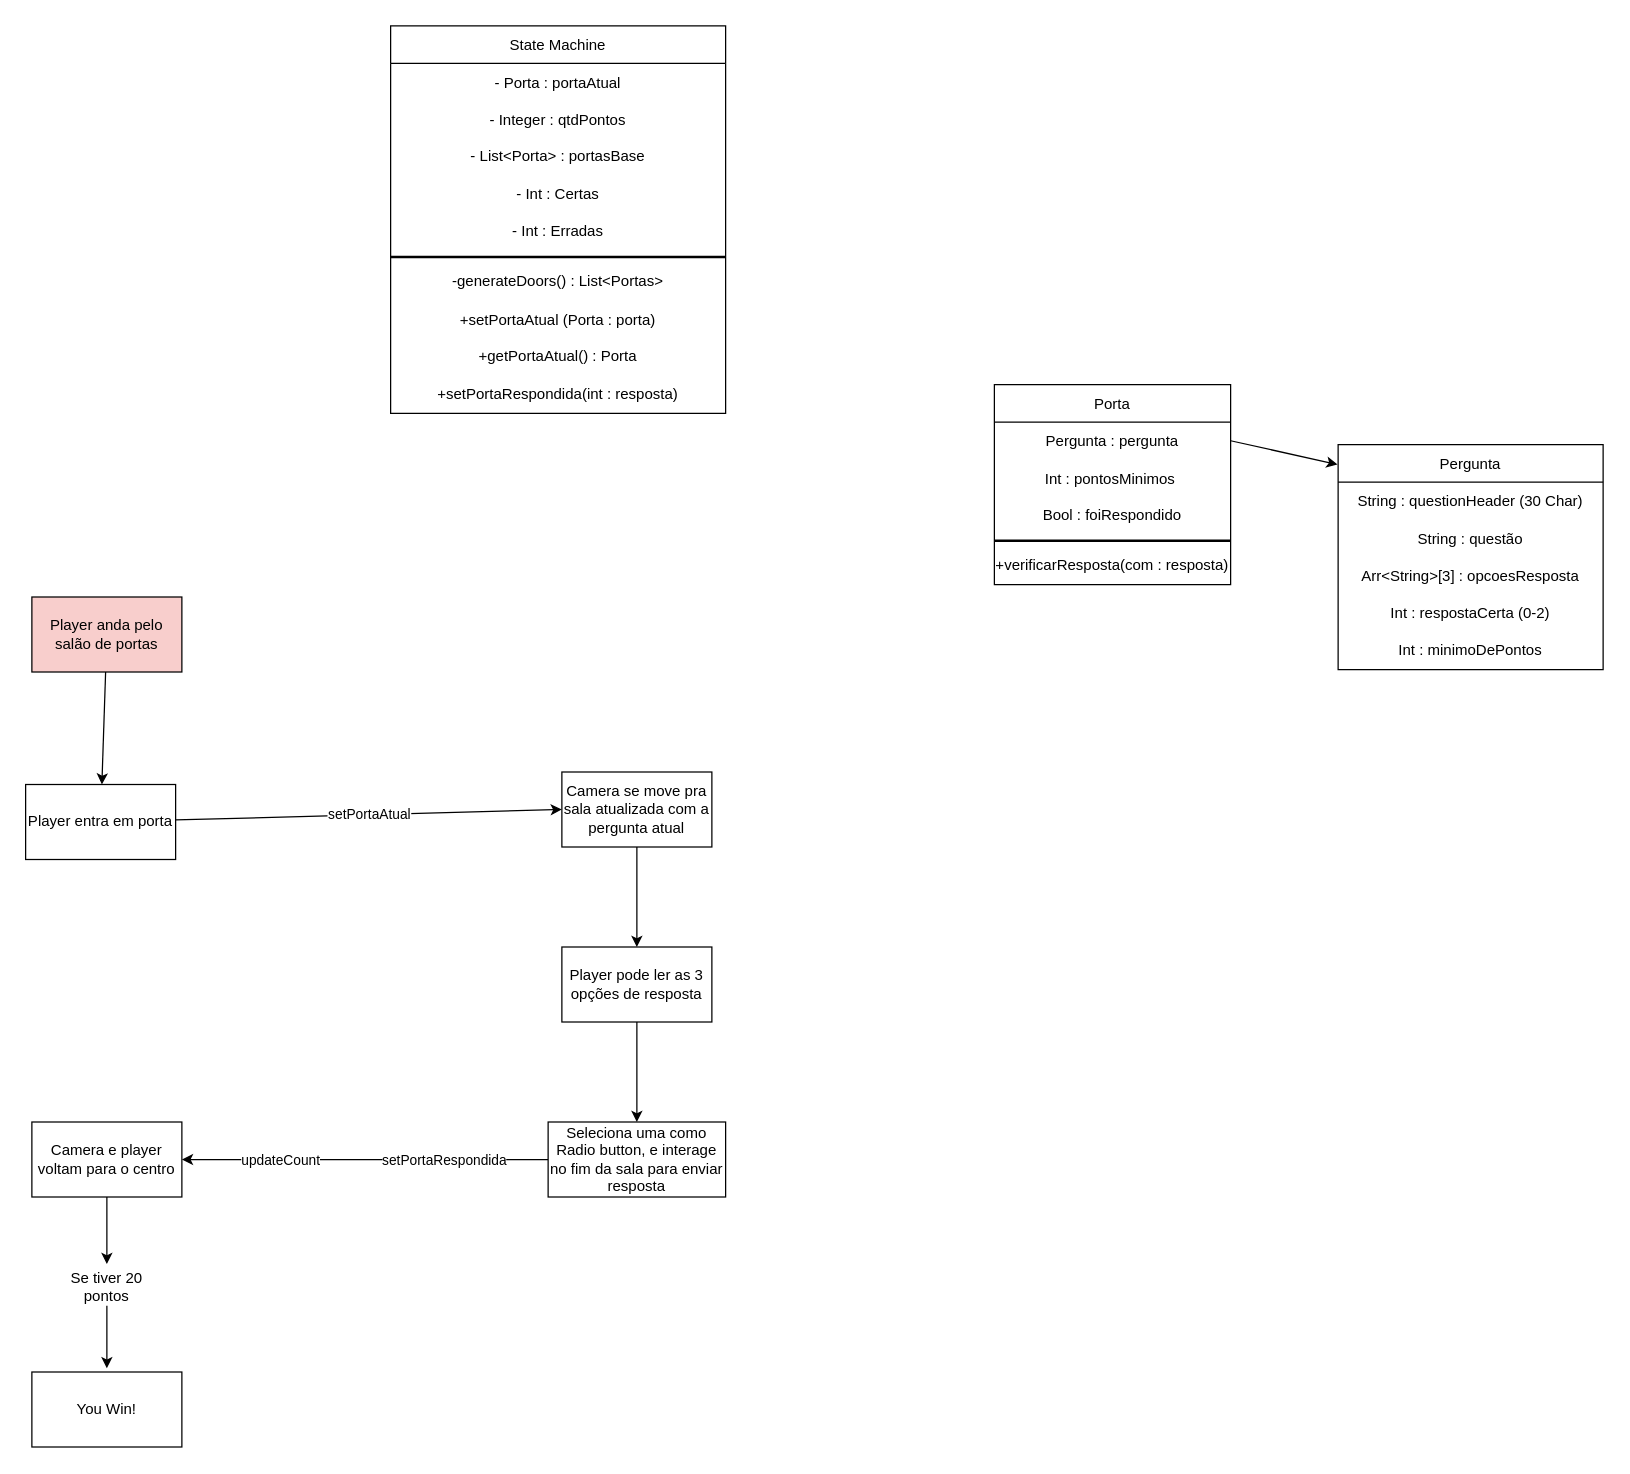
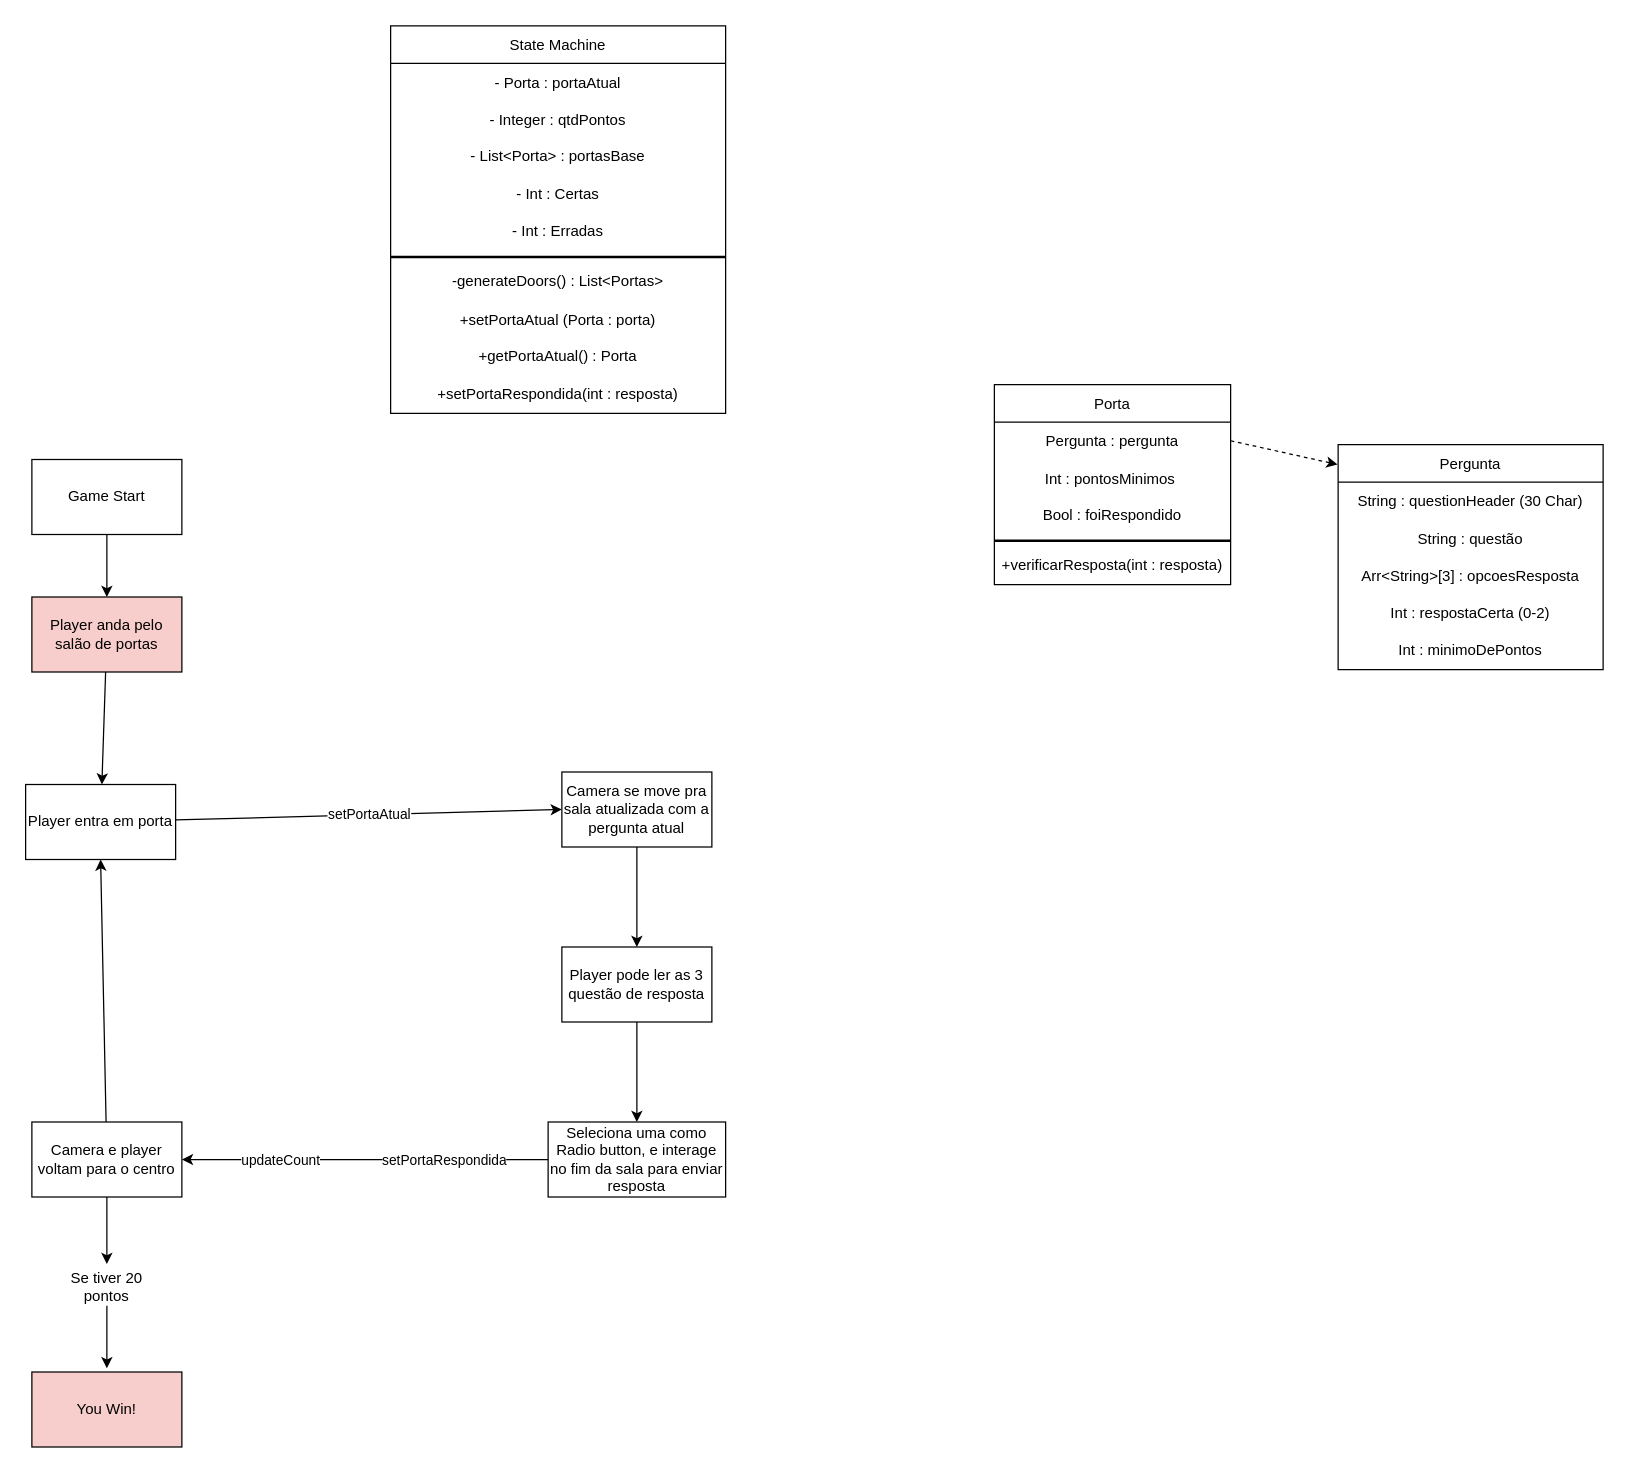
edge "Pergunta : pergunta" -> "Pergunta": style solid -> dashed
node "Game Start": added
edge "Game Start" -> "Player anda pelo salão de portas": added
node "+verificarResposta(com : resposta)": label "+verificarResposta(com : resposta)" -> "+verificarResposta(int : resposta)"
node "Player pode ler as 3 opções de resposta": label "Player pode ler as 3 opções de resposta" -> "Player pode ler as 3 questão de resposta"
edge "Camera e player voltam para o centro" -> "Player entra em porta": added
node "You Win!": fillcolor #ffffff -> #f8cecc
